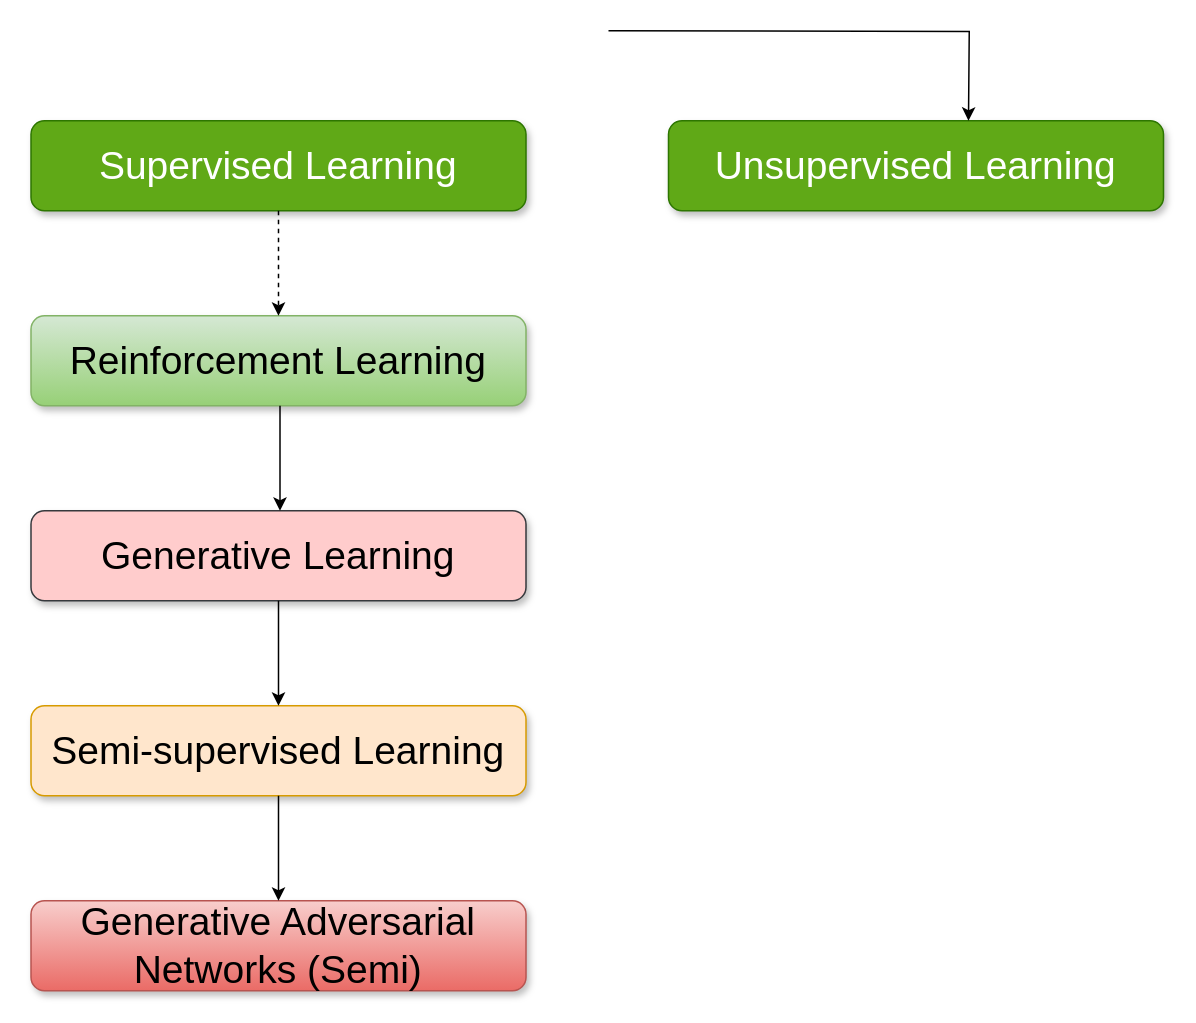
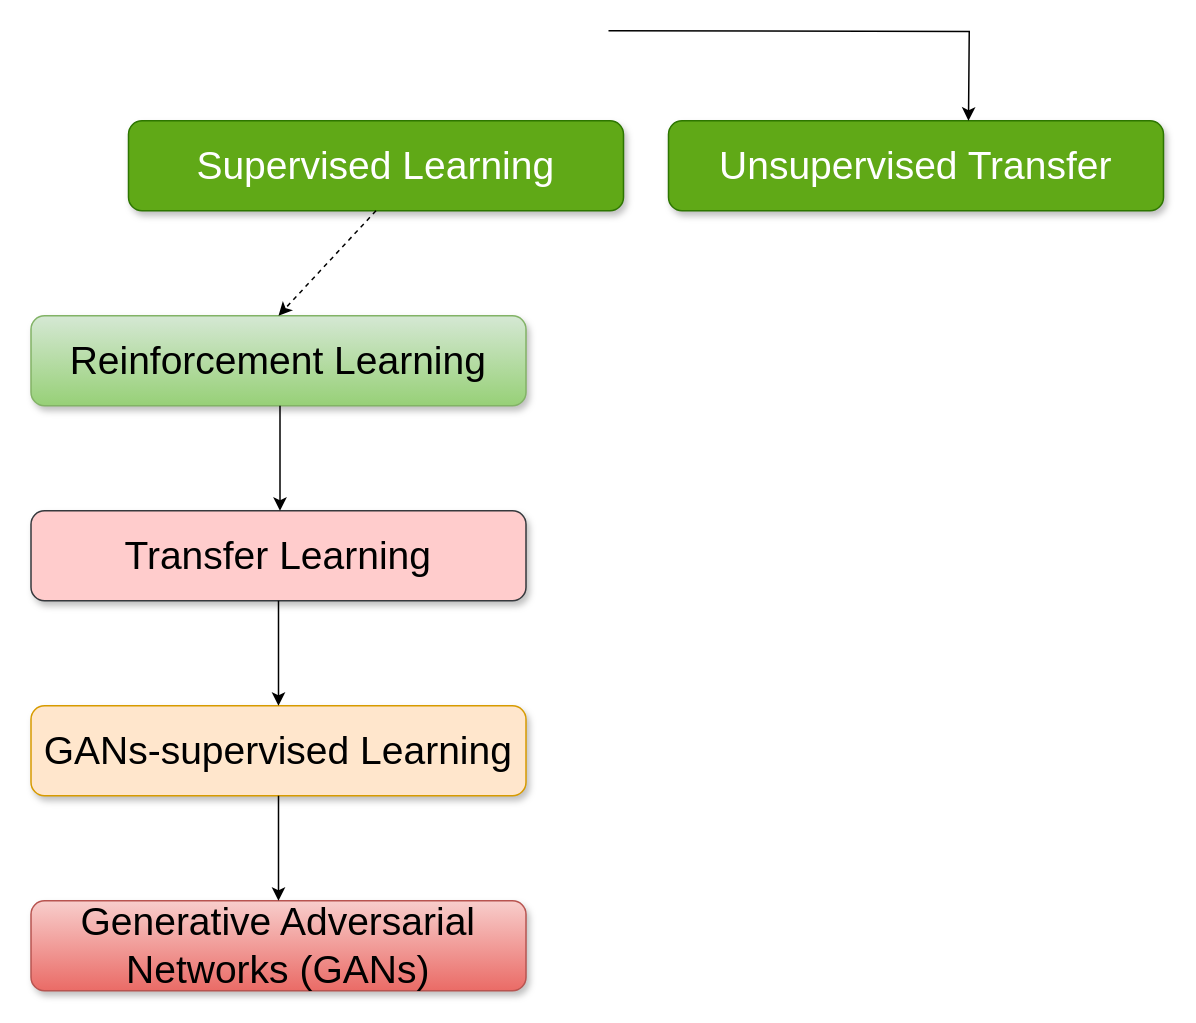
node "Supervised Learning": moved (278, 166) -> (376, 166)
node "Unsupervised Learning": label "Unsupervised Learning" -> "Unsupervised Transfer"
node "Generative Learning": label "Generative Learning" -> "Transfer Learning"
node "Semi-supervised Learning": label "Semi-supervised Learning" -> "GANs-supervised Learning"
node "Generative Adversarial Networks (Semi)": label "Generative Adversarial Networks (Semi)" -> "Generative Adversarial Networks (GANs)"
